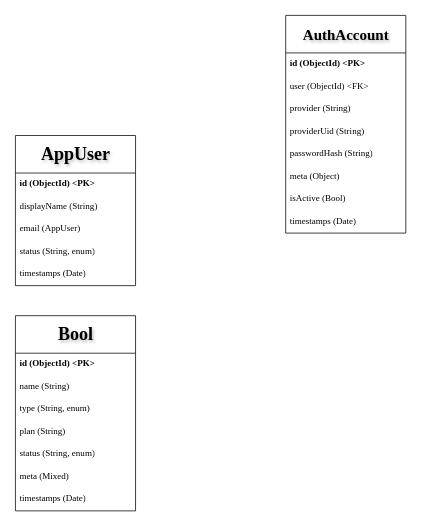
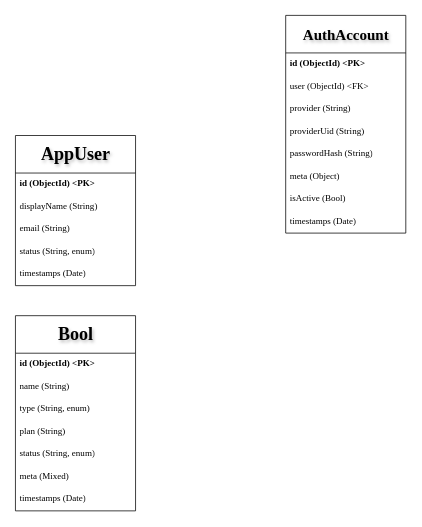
node "email (AppUser)": label "email (AppUser)" -> "email (String)"
